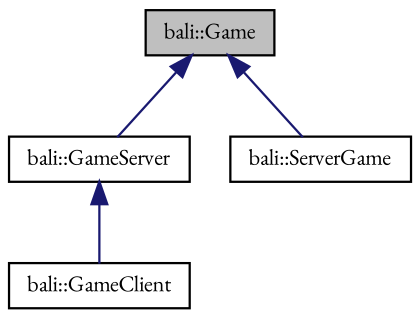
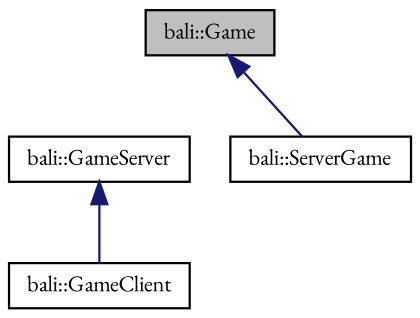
edge "bali::GameServer" -> "bali::Game": removed
